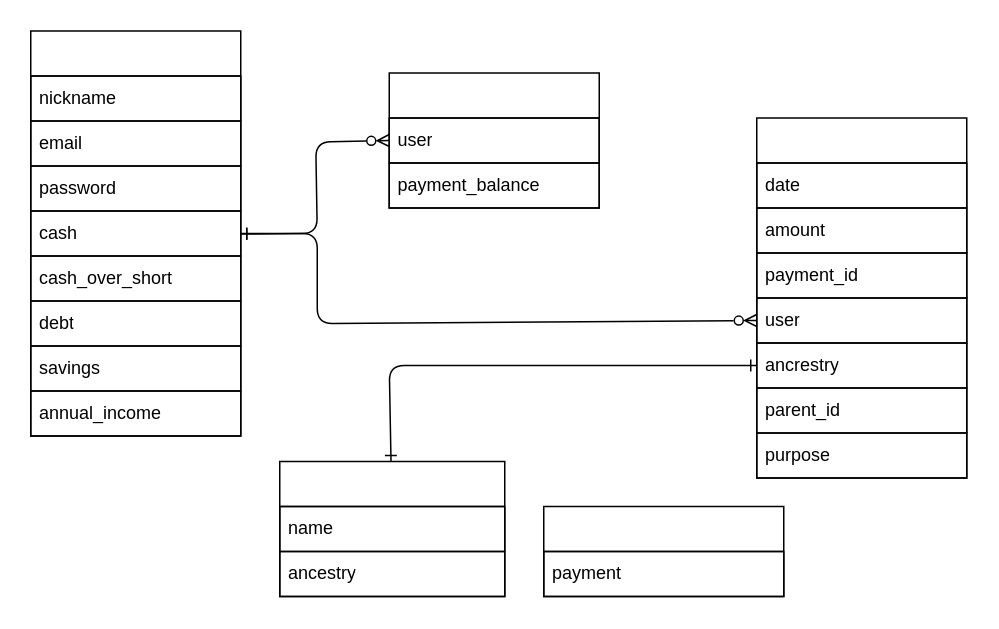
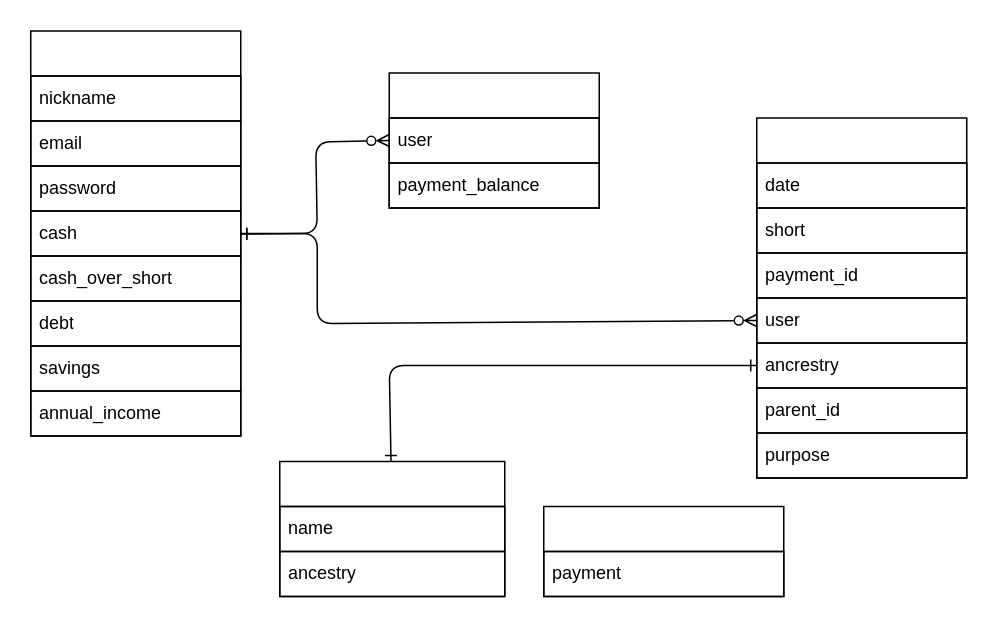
node "amount": label "amount" -> "short"
